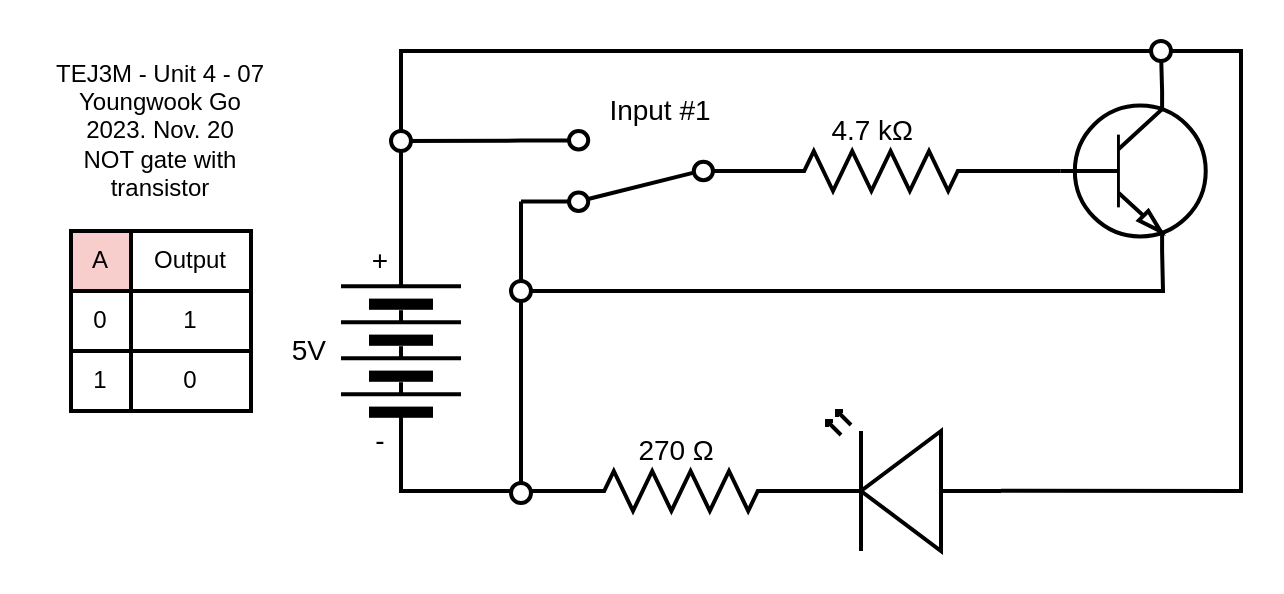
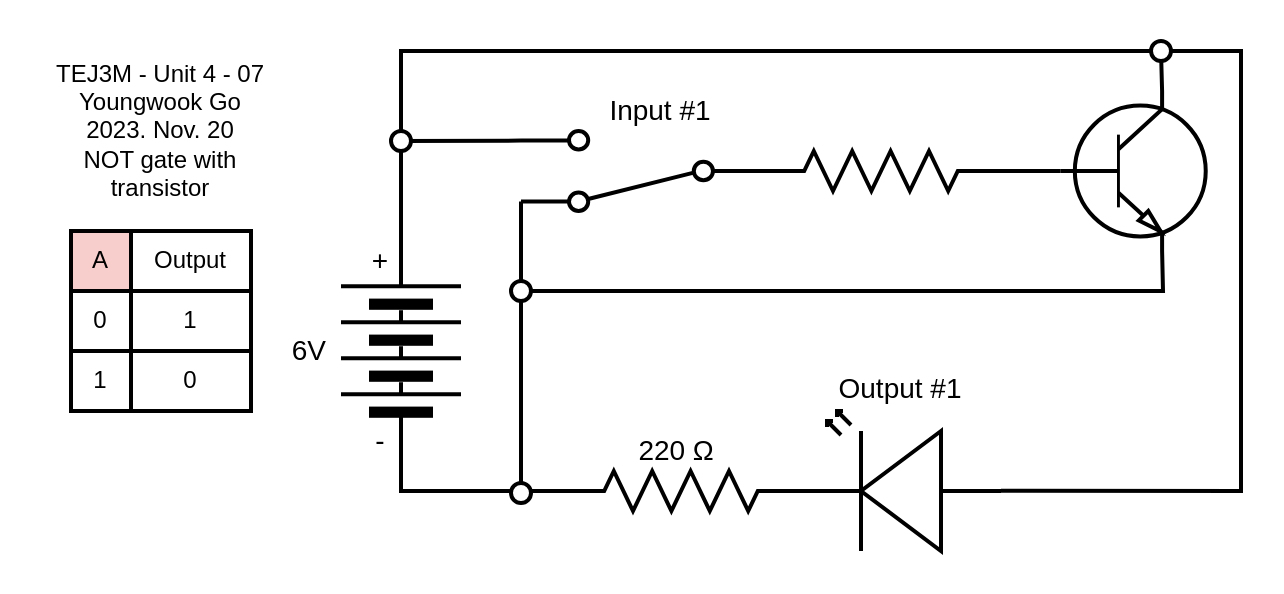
node "4.7 kΩ": removed
node "5V": label "5V" -> "6V"
node "Output #1": added
node "270 Ω": label "270 Ω" -> "220 Ω"
